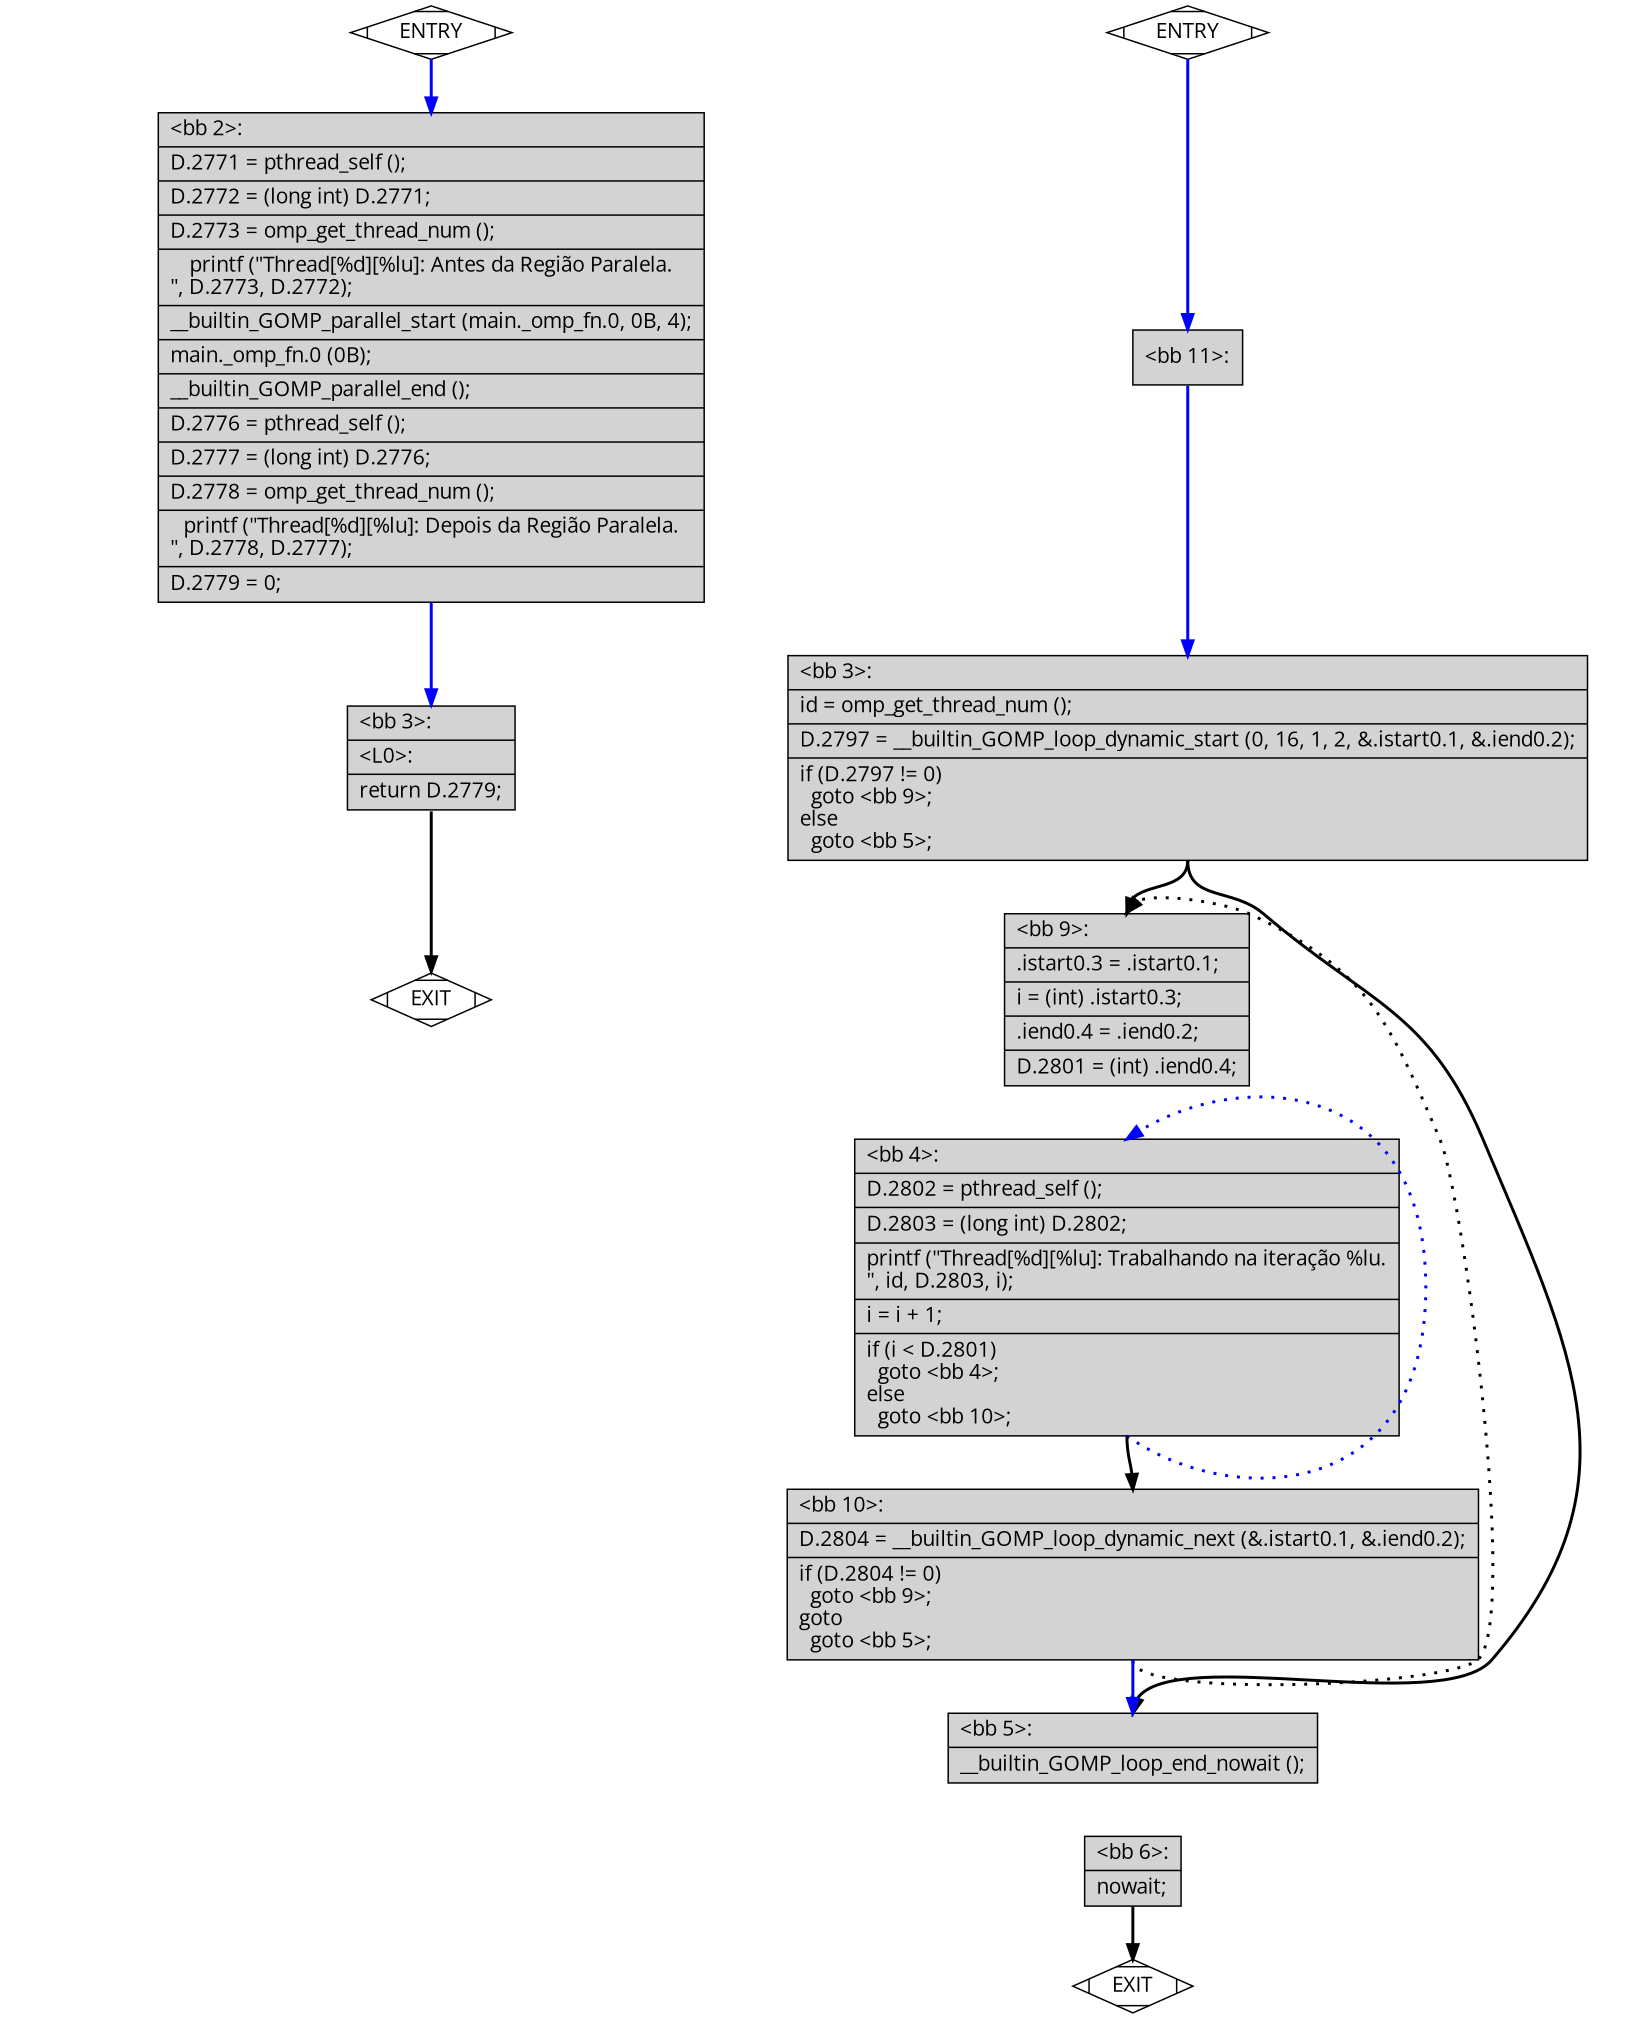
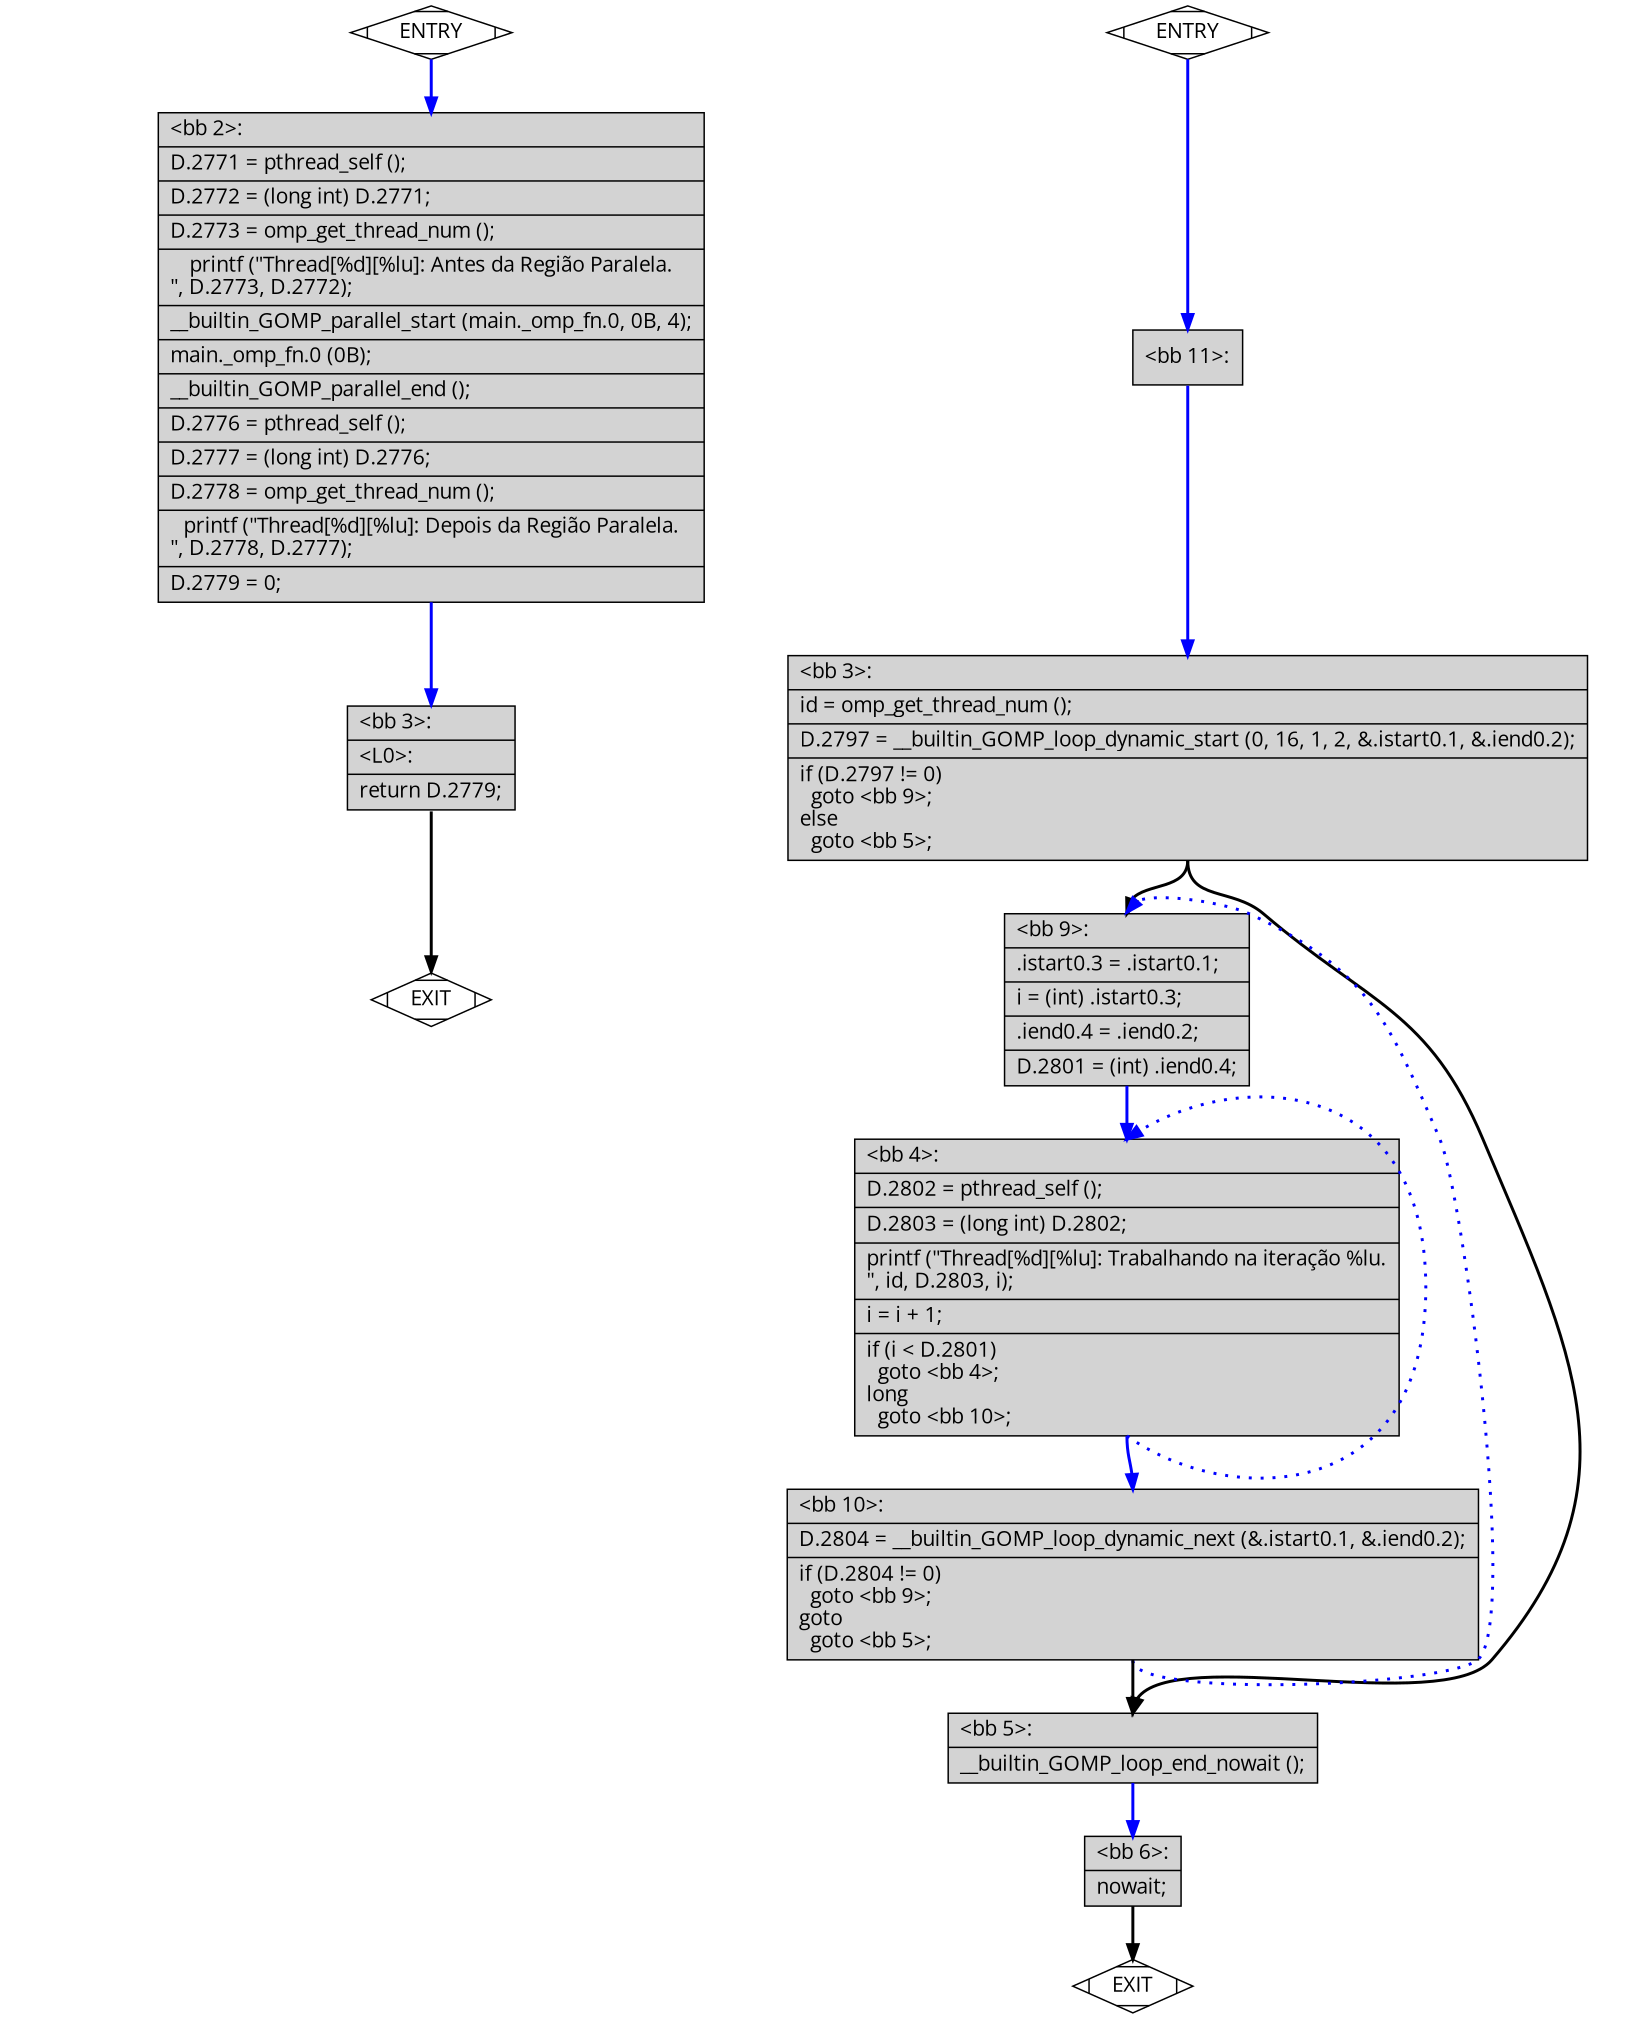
edge "<bb 9>:" -> "<bb 4>:": added
edge "<bb 10>:" -> "<bb 9>:": color black -> blue
node "<bb 4>:": text "else" -> "long"
edge "<bb 4>:" -> "<bb 10>:": color black -> blue
edge "<bb 10>:" -> "<bb 5>:": color blue -> black
edge "<bb 5>:" -> "<bb 6>:": added
